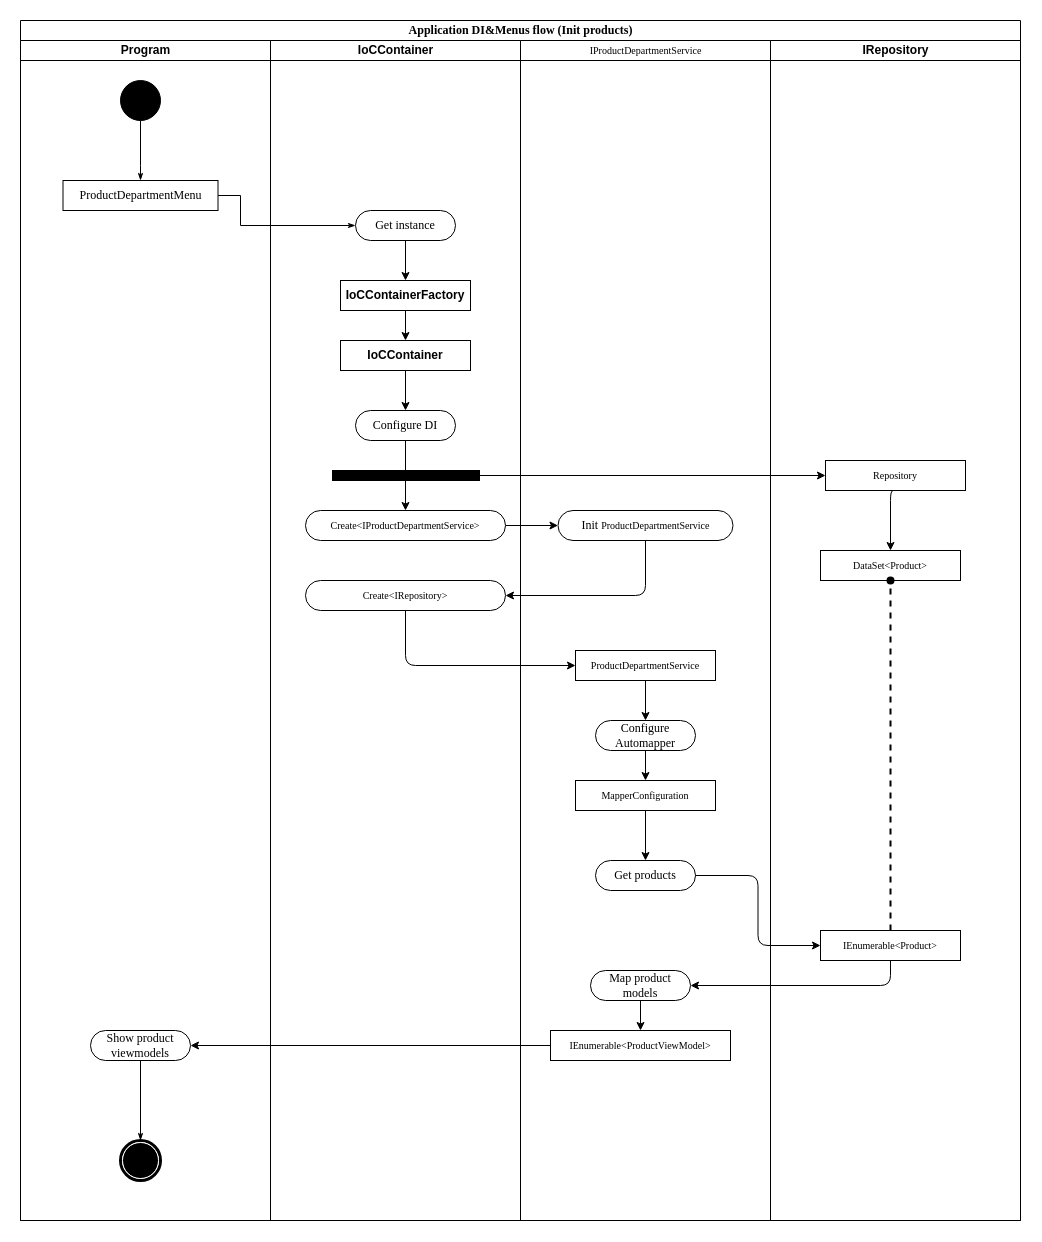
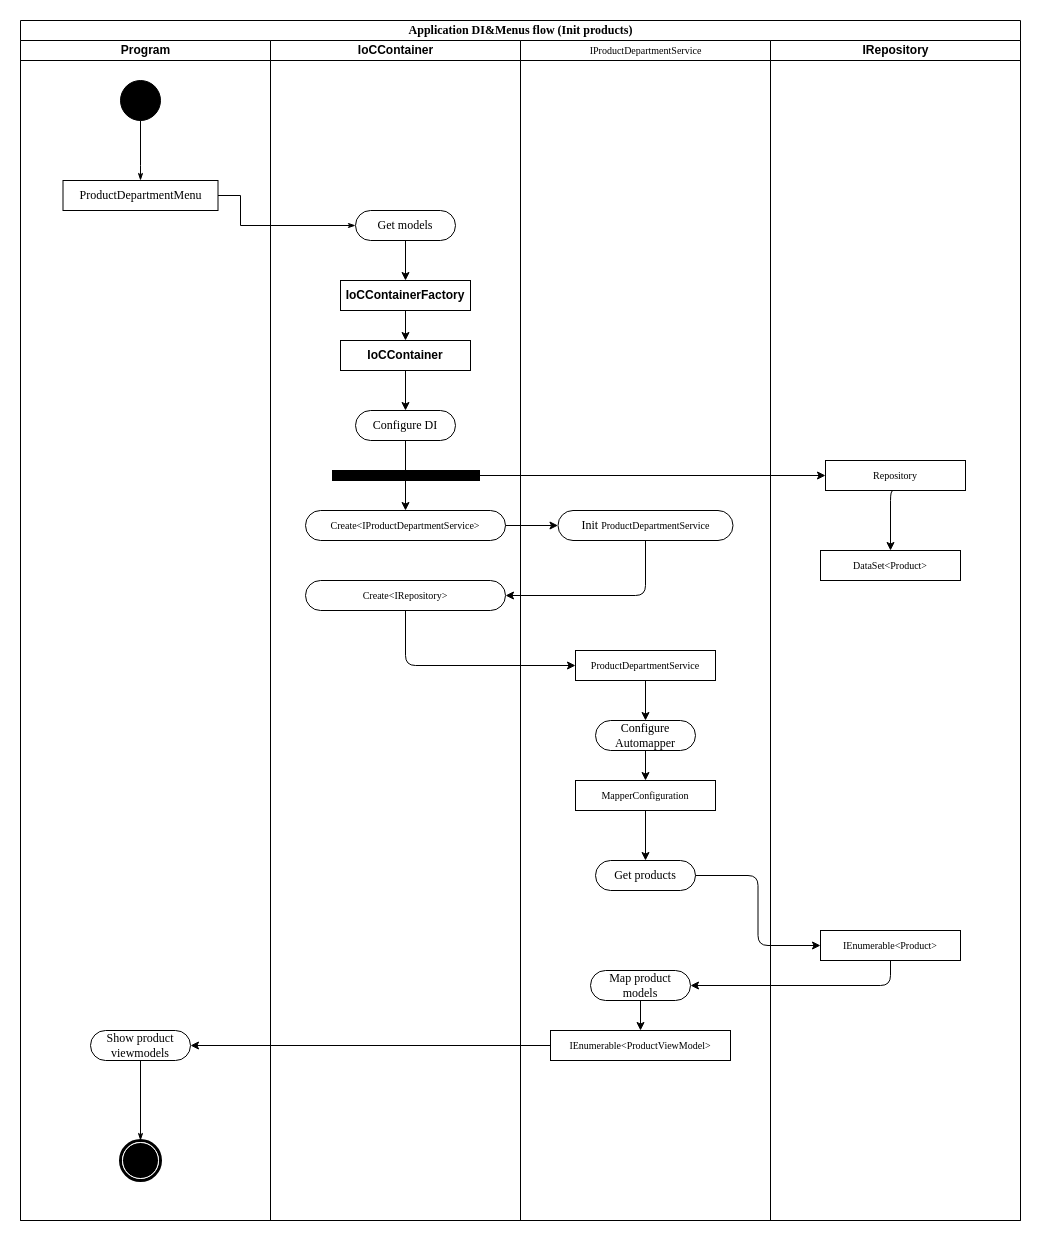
node "Get instance": label "Get instance" -> "Get models"
edge "IEnumerable<Product>" -> "DataSet<Product>": removed
